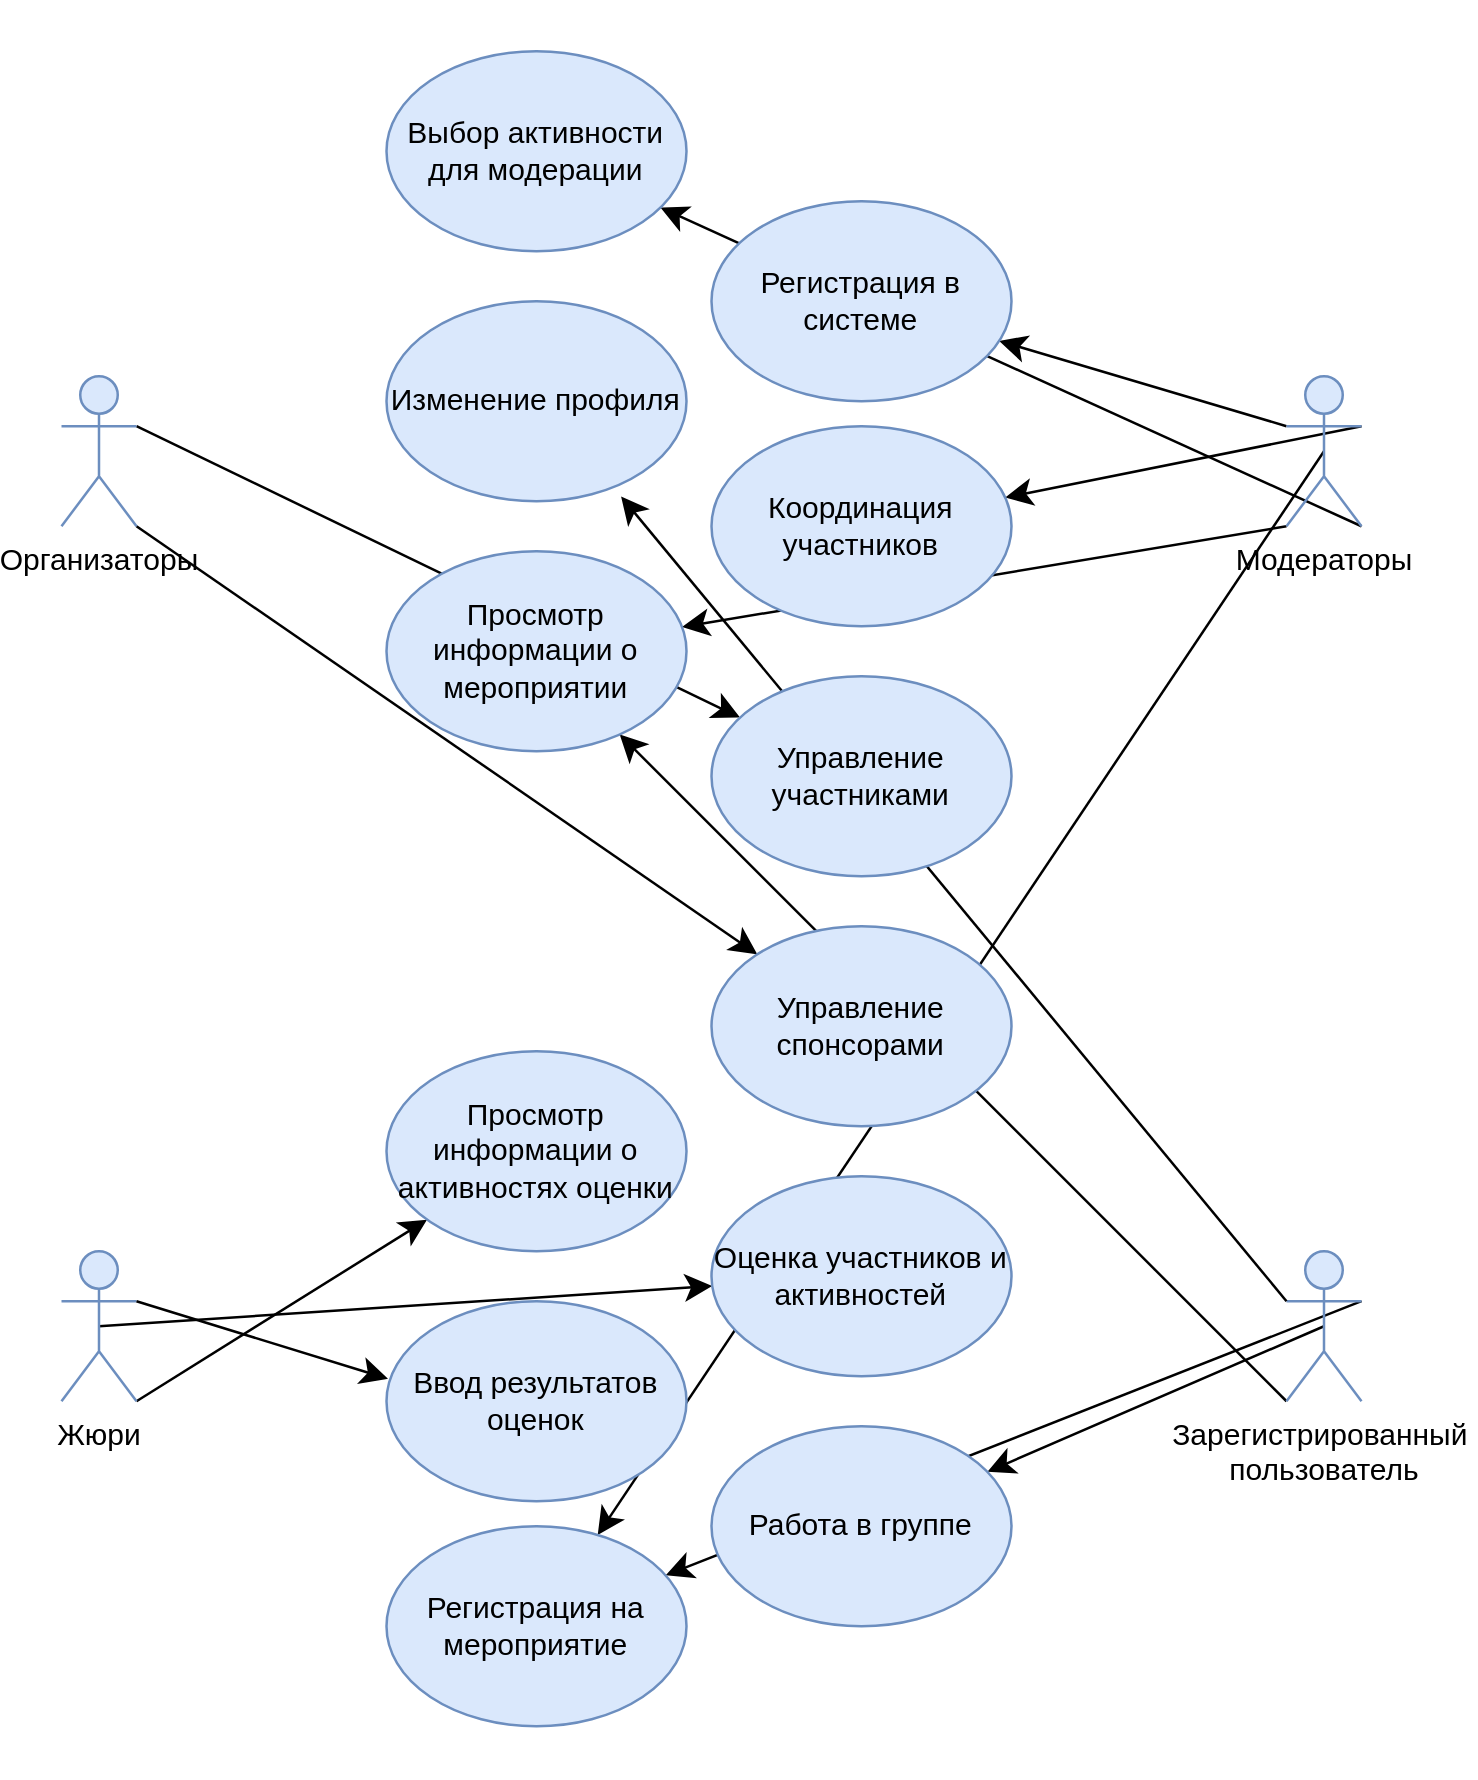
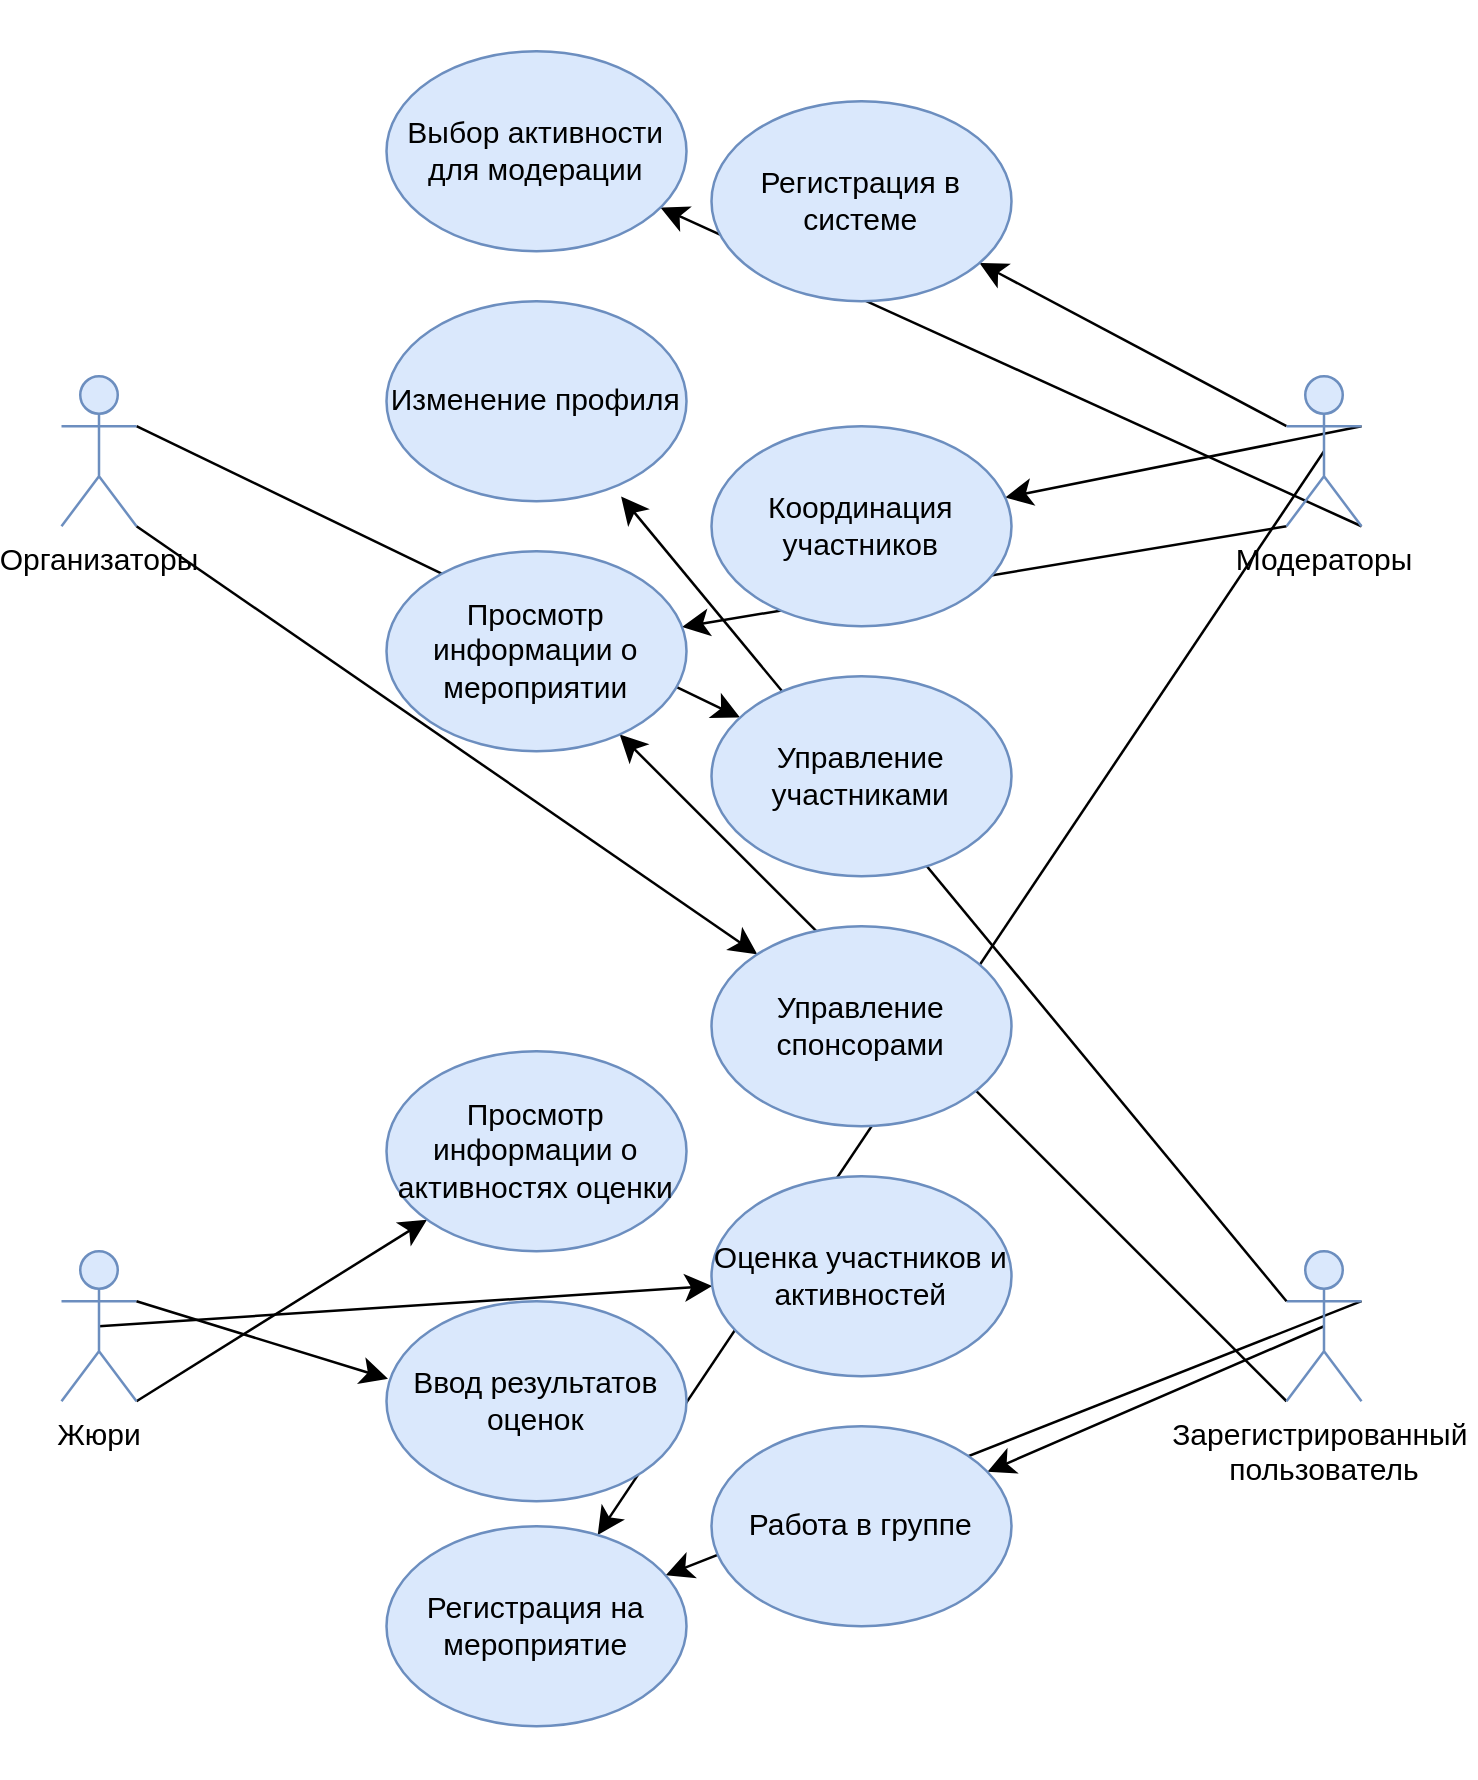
node "Регистрация в системе": moved (861, 301) -> (861, 201)
